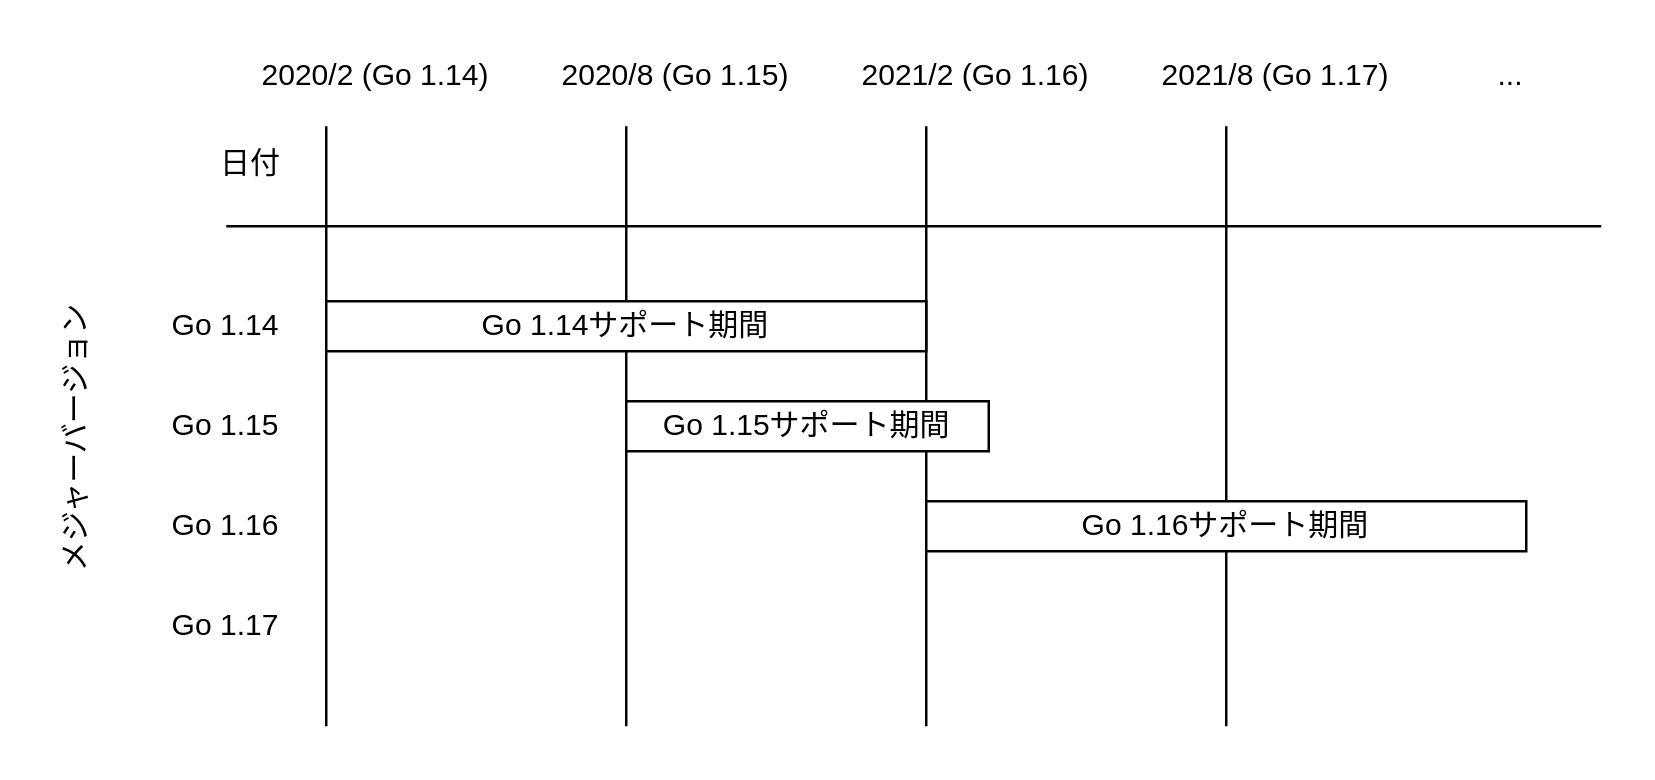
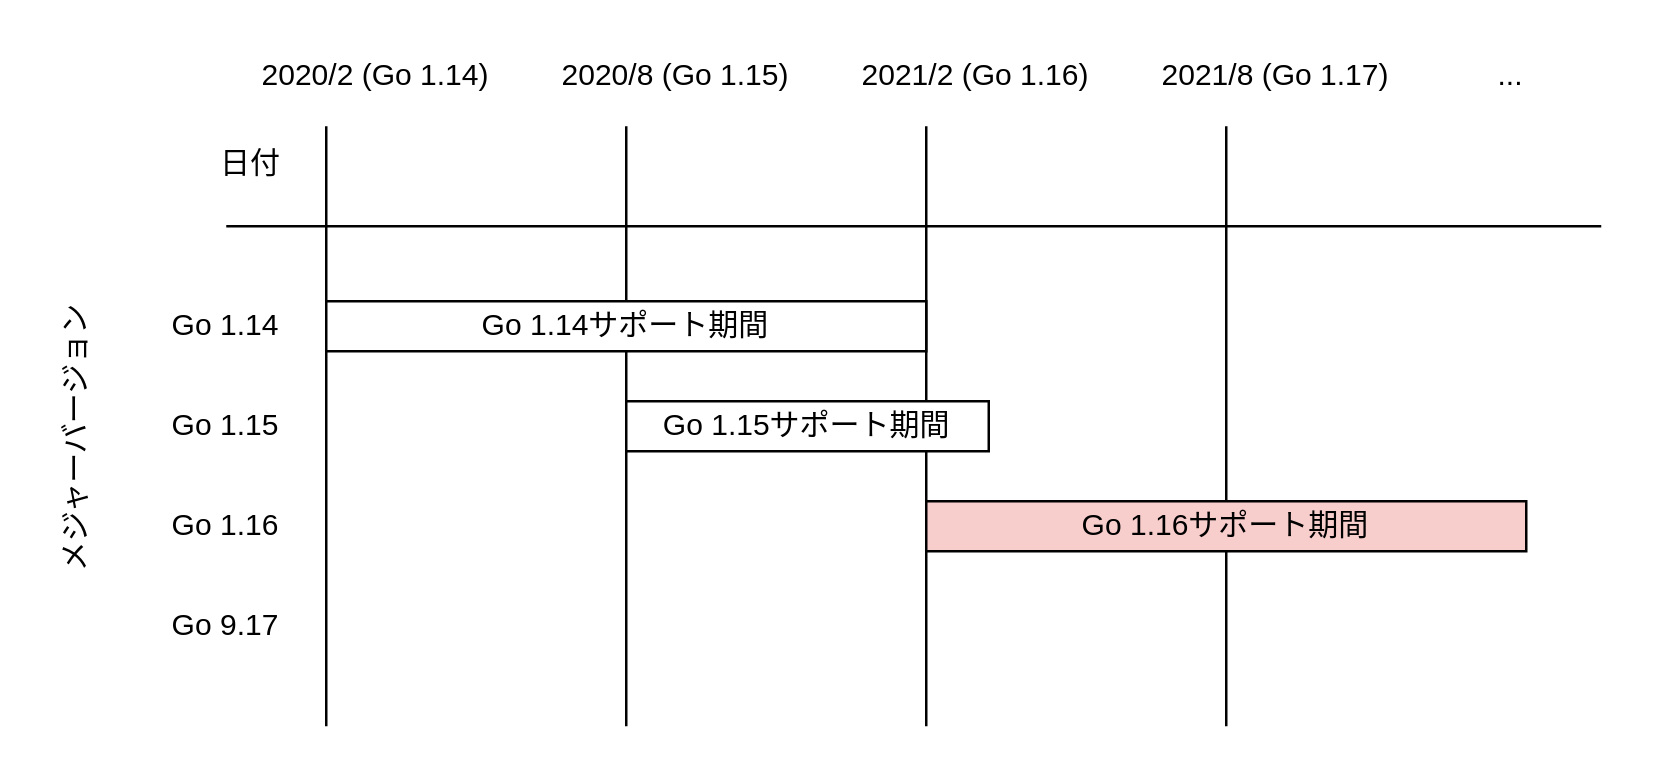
node "Go 1.16サポート期間": fillcolor #ffffff -> #f8cecc
node "Go 1.17": label "Go 1.17" -> "Go 9.17"
